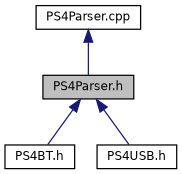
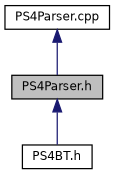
node "PS4USB.h": removed
